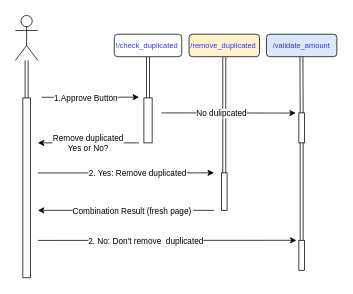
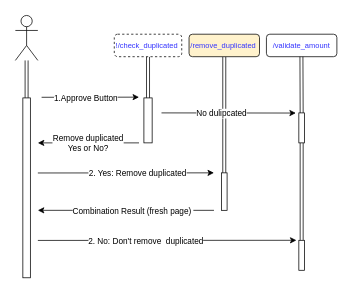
node "!/check_duplicated": style solid -> dashed
node "/validate_amount": fillcolor #dae8fc -> #ffffff
